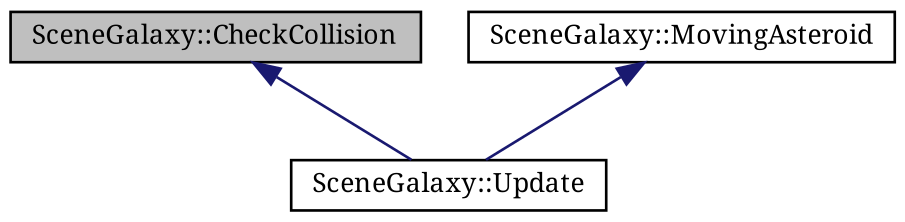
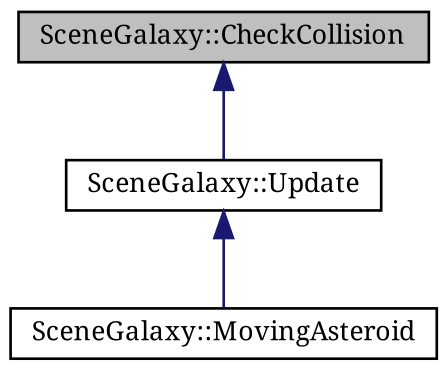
edge "SceneGalaxy::Update" -> "SceneGalaxy::MovingAsteroid": reversed
